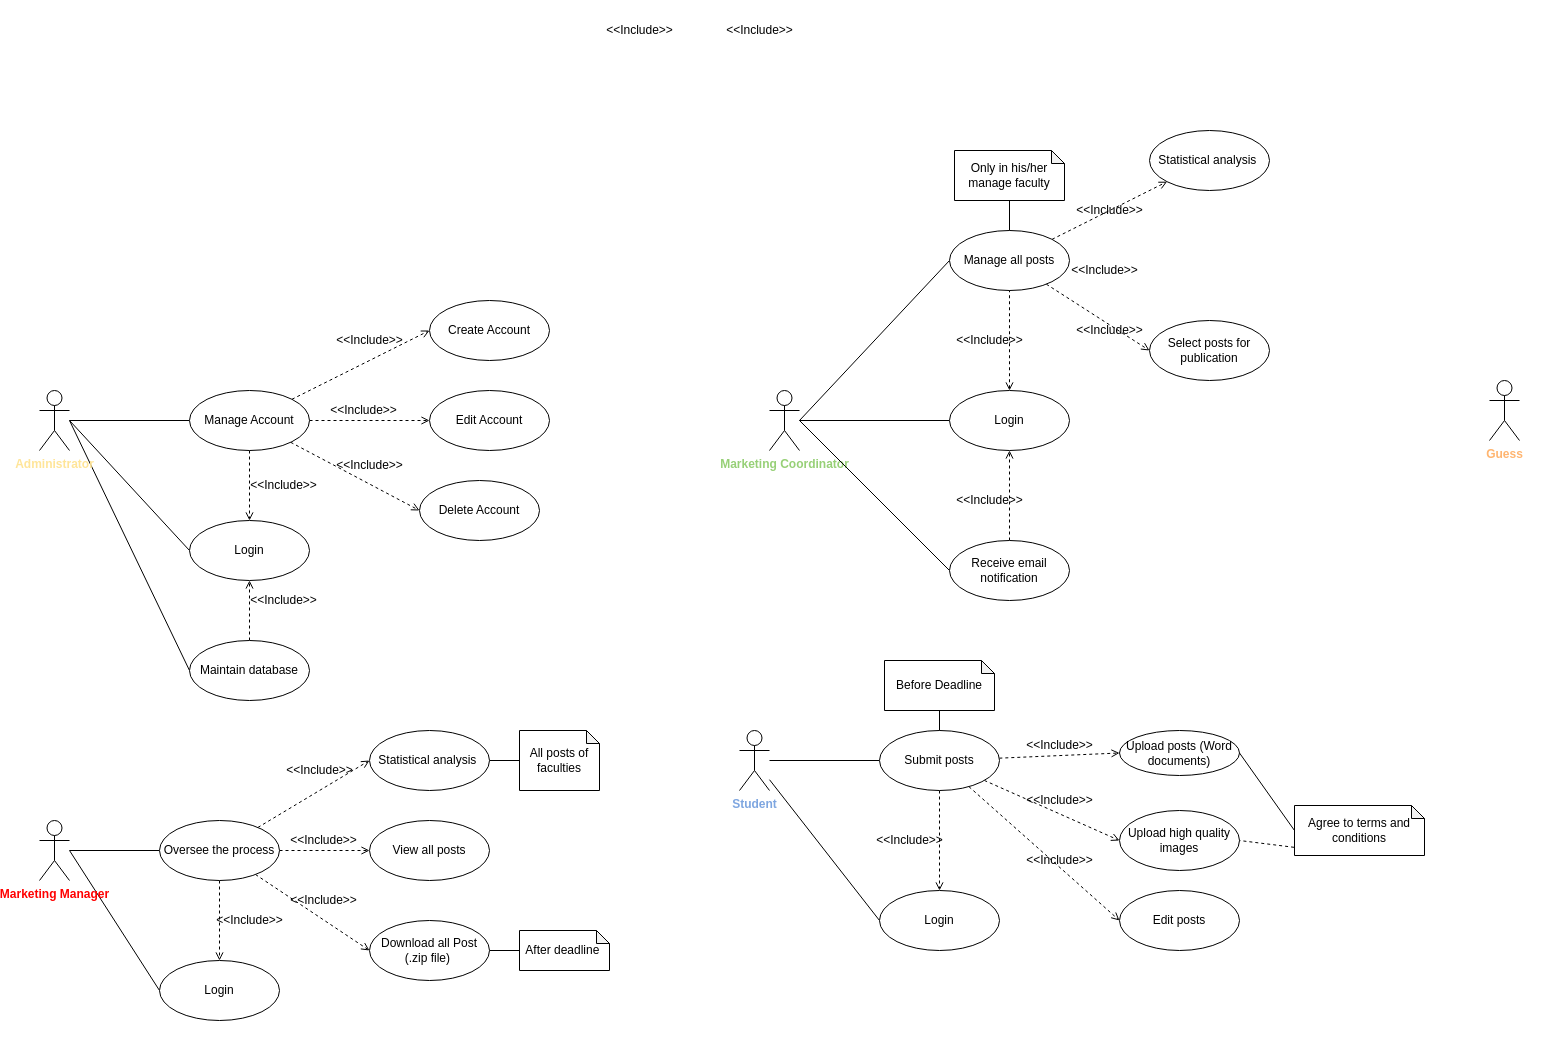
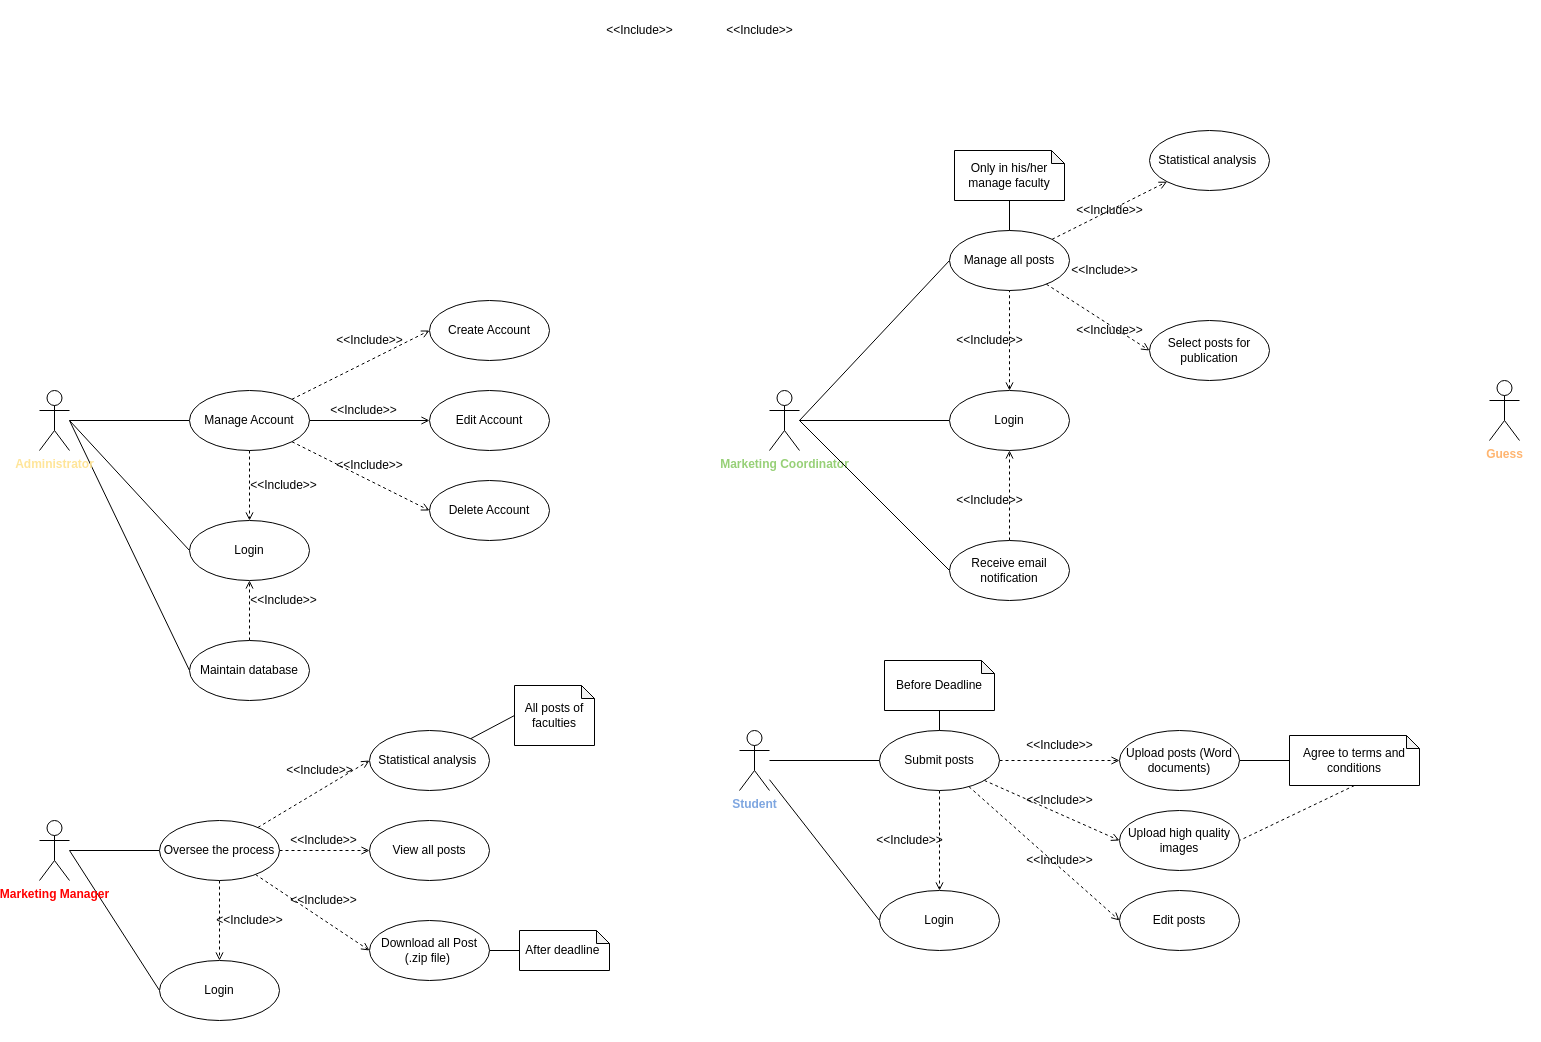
edge "Manage Account" -> "Edit Account": style dashed -> solid
node "Delete Account": moved (480, 511) -> (490, 511)
node "Upload posts (Word documents)": size 120x45 -> 120x60
node "All posts of faculties": moved (560, 761) -> (555, 716)
node "Agree to terms and conditions": moved (1360, 831) -> (1355, 761)
